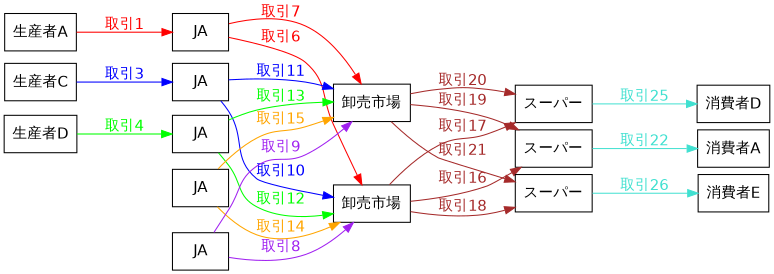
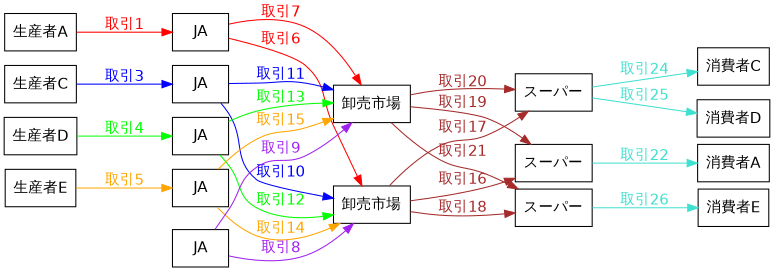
node "消費者C": added
node "生産者E": added
